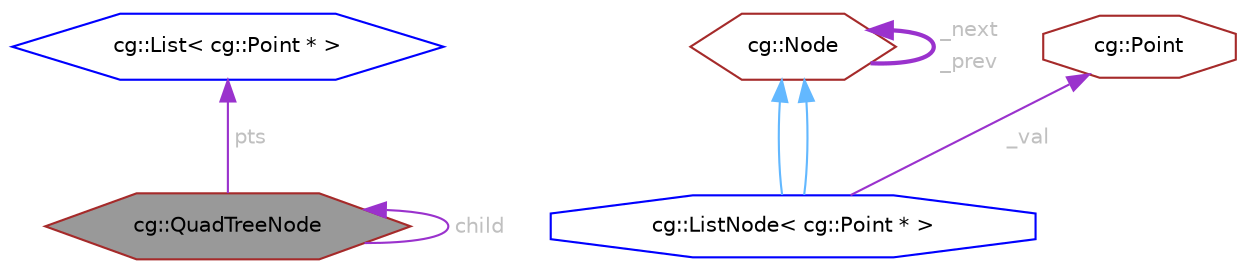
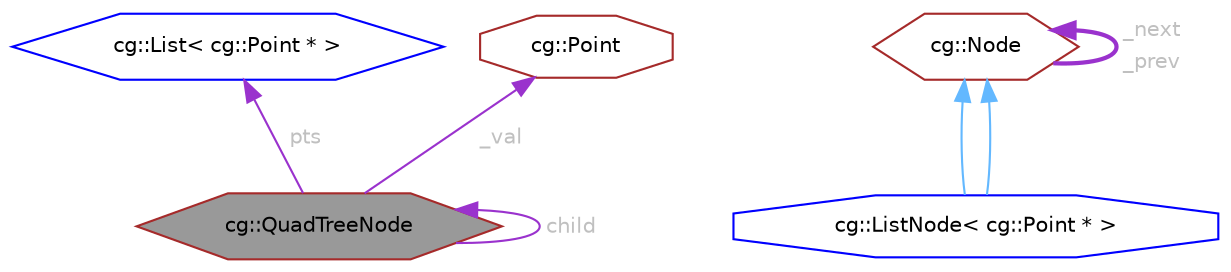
edge "cg::ListNode< cg::Point * >" -> "cg::Point": now "cg::QuadTreeNode" -> "cg::Point"
